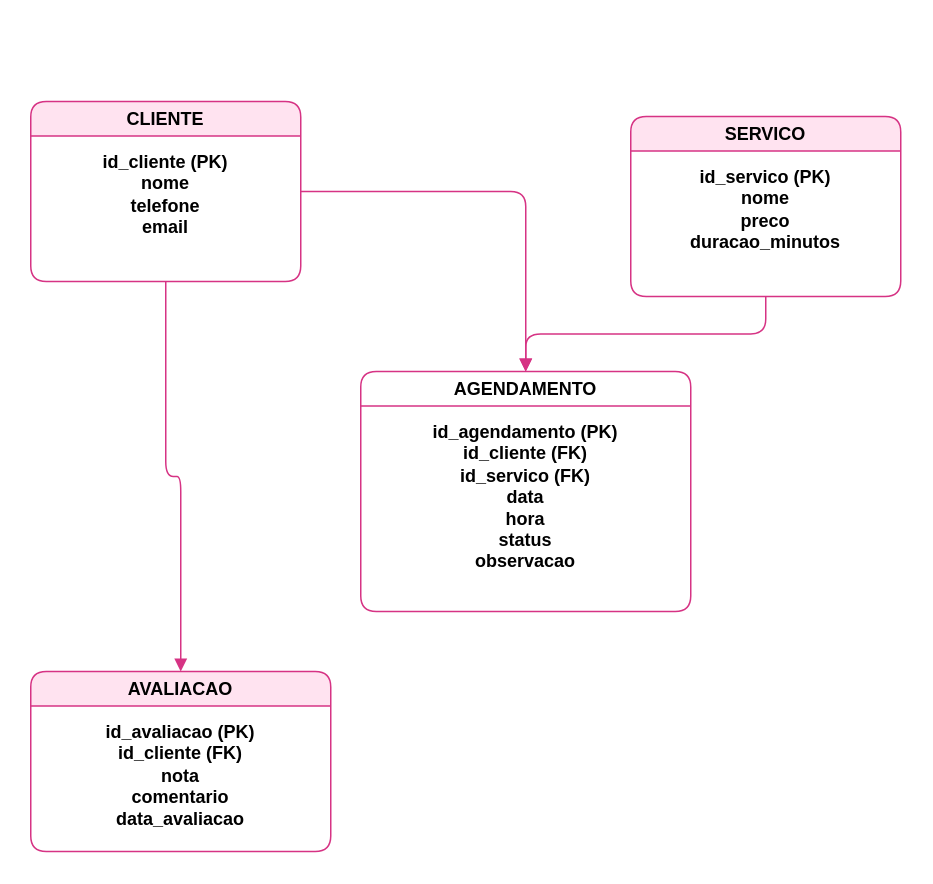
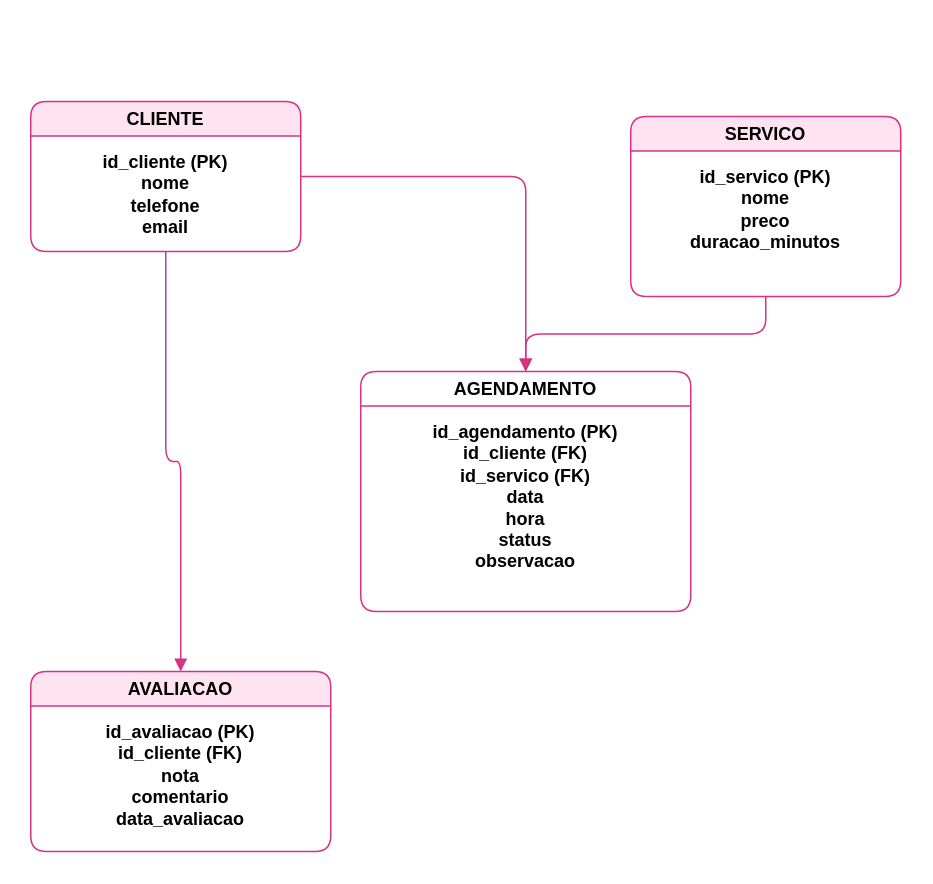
node "CLIENTE id_cliente (PK) nome telefone email": size 270x180 -> 270x150
